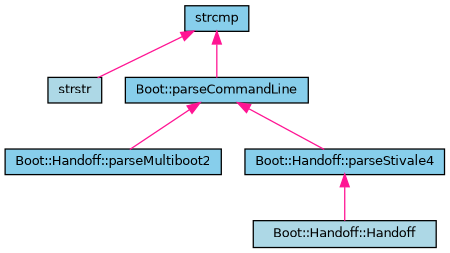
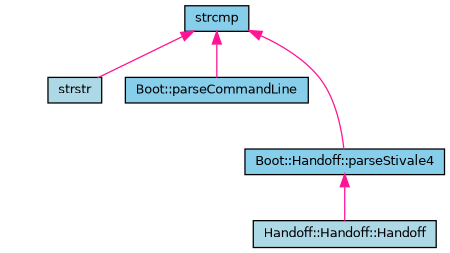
edge "Boot::Handoff::parseStivale4" -> "Boot::parseCommandLine": now "Boot::Handoff::parseStivale4" -> "strcmp"
node "Boot::Handoff::parseMultiboot2": removed
node "Boot::Handoff::Handoff": label "Boot::Handoff::Handoff" -> "Handoff::Handoff::Handoff"
